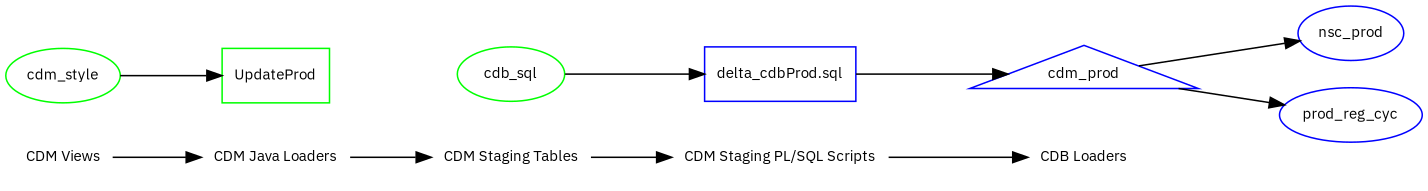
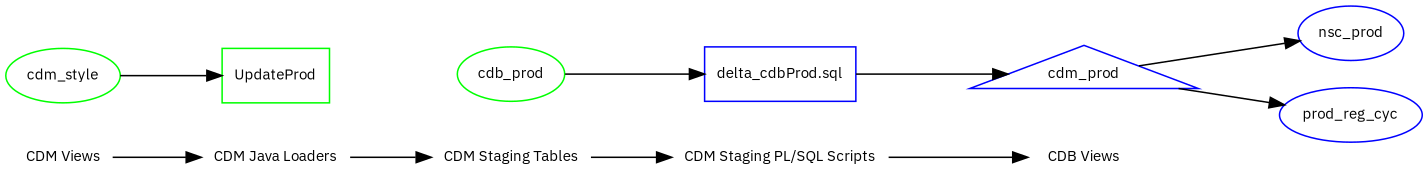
node "cdb_sql": label "cdb_sql" -> "cdb_prod"
node "CDB Loaders": label "CDB Loaders" -> "CDB Views"
